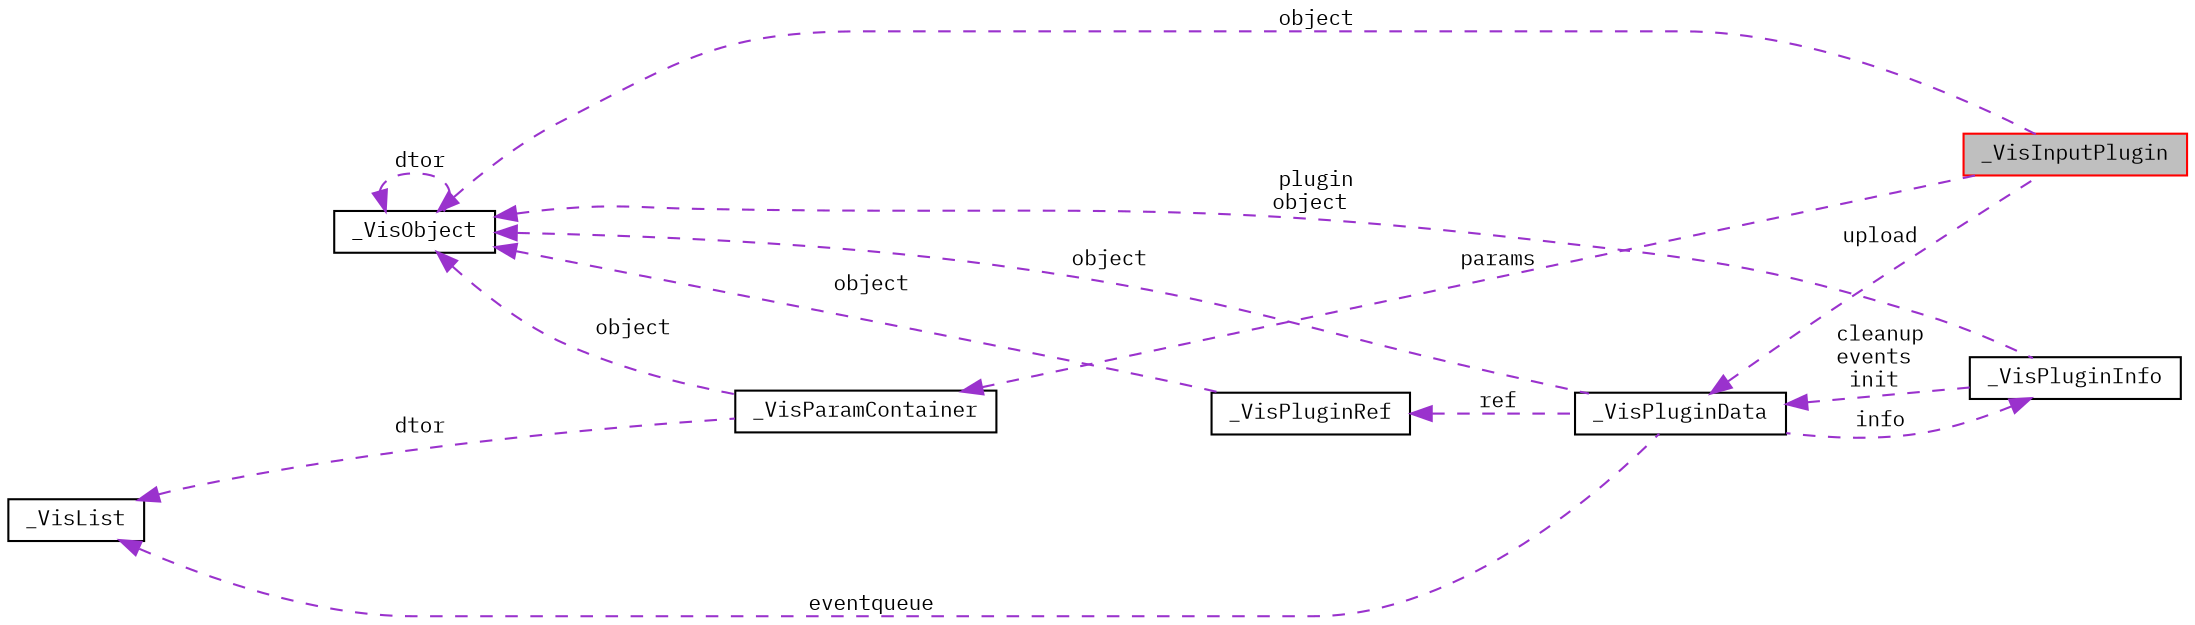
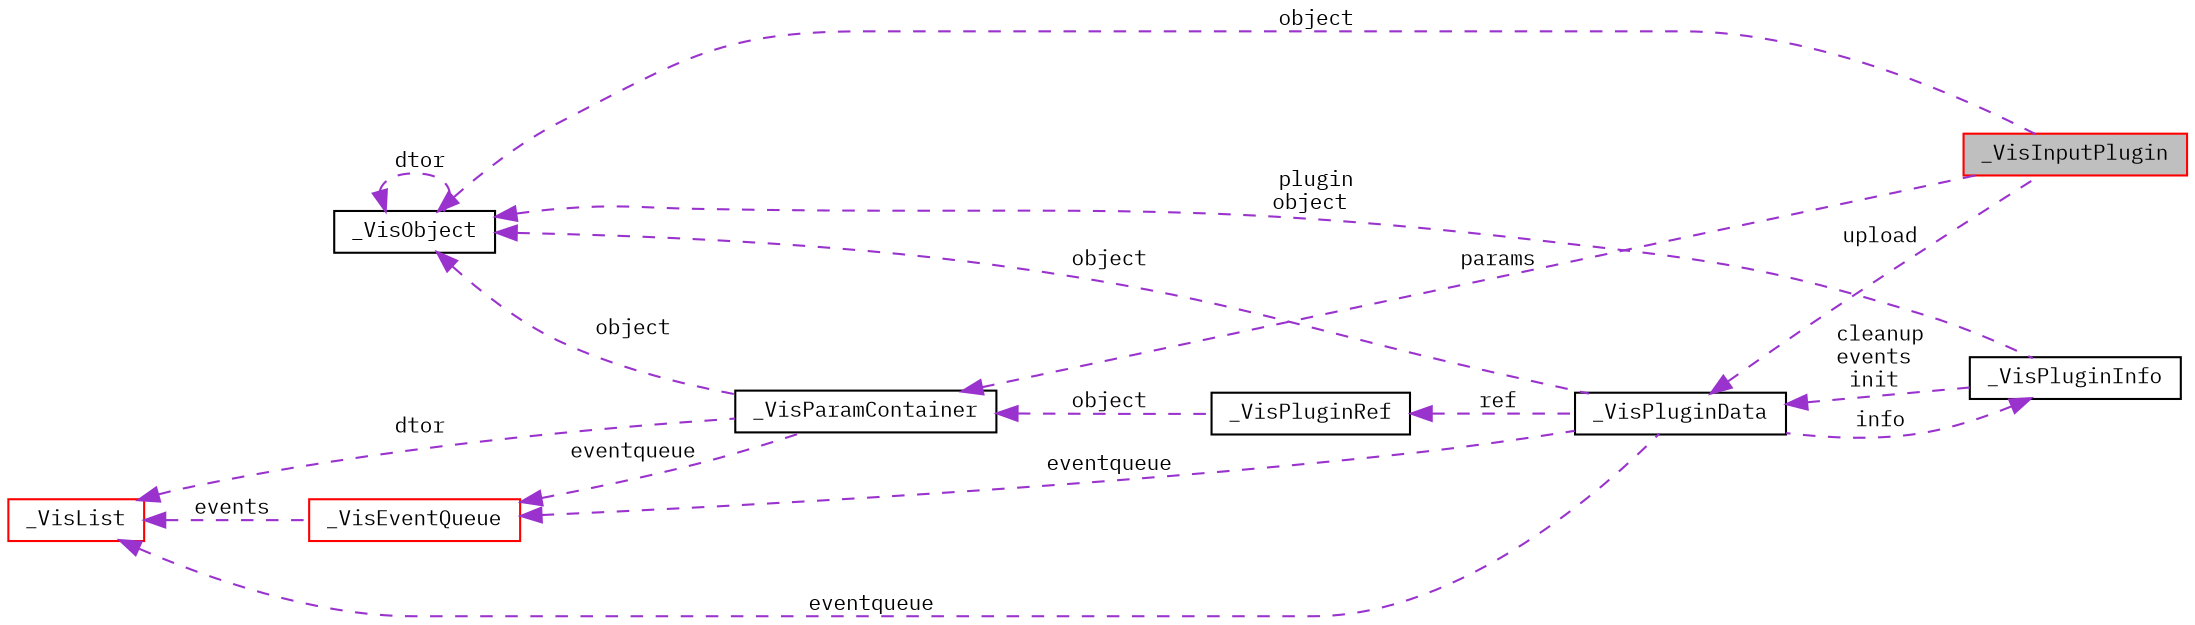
edge "_VisPluginRef" -> "_VisObject": now "_VisPluginRef" -> "_VisParamContainer"
node "_VisList": color black -> red
node "_VisEventQueue": added
